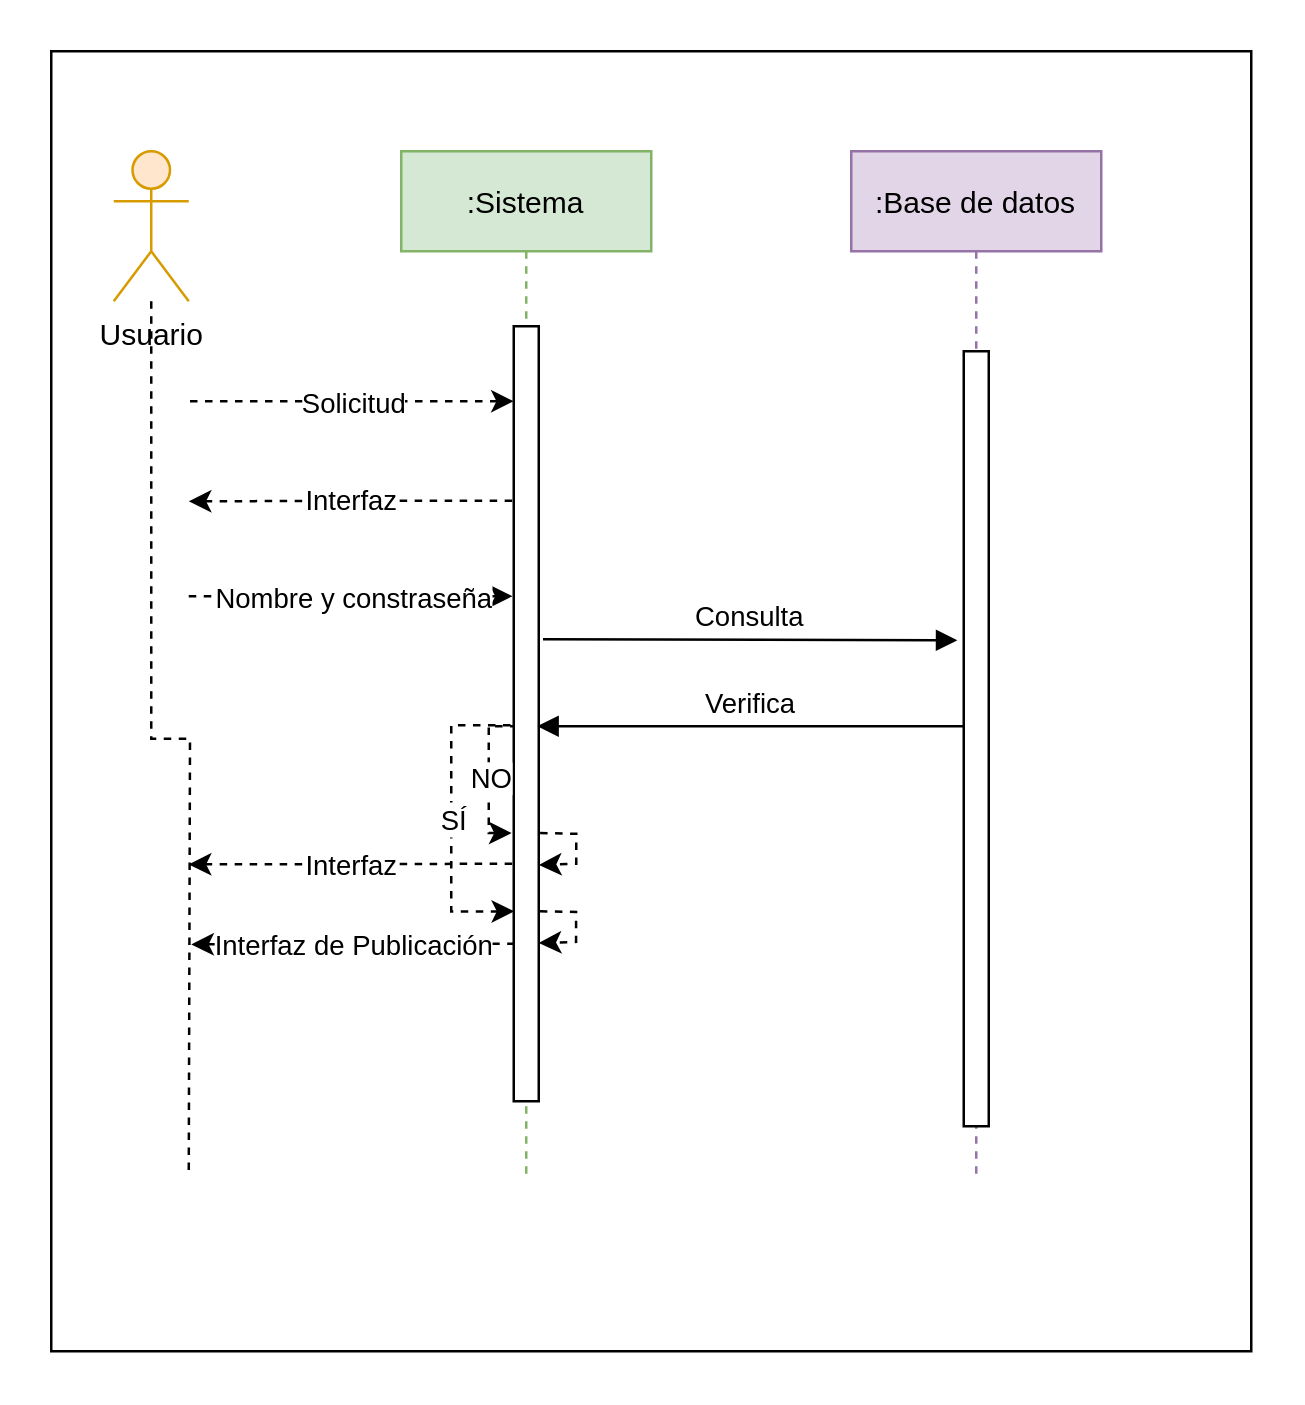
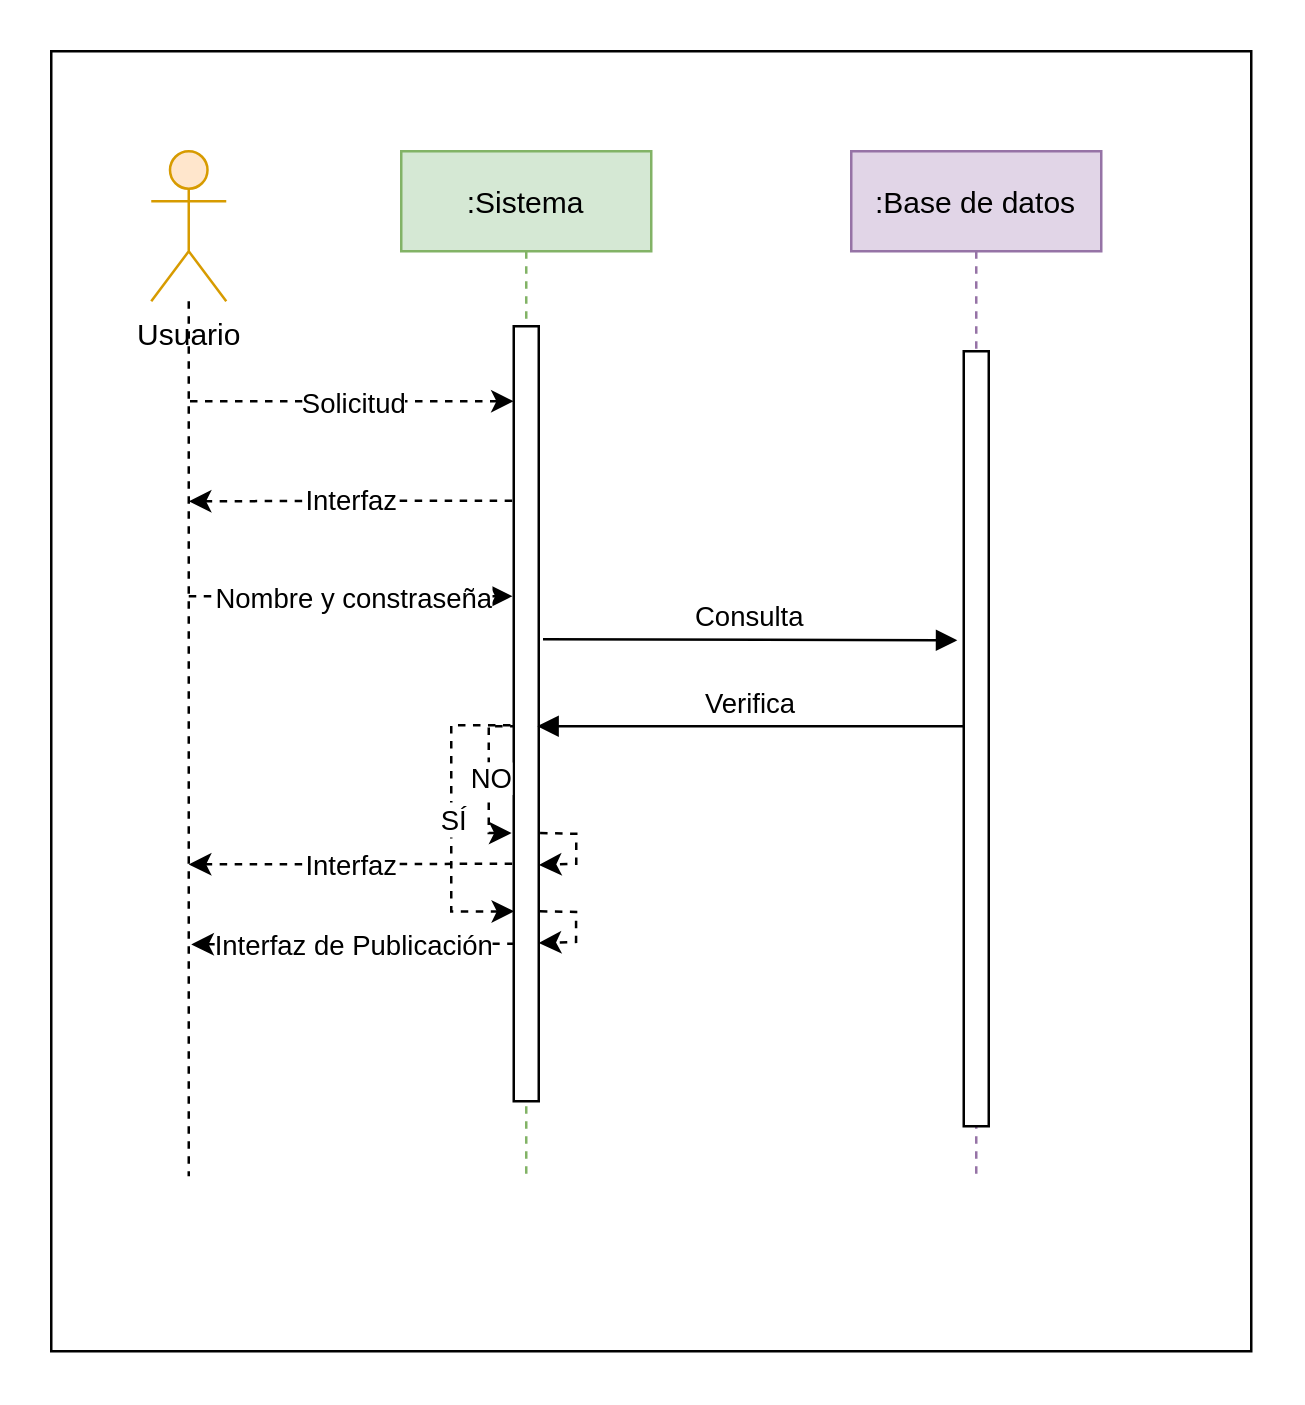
node "Usuario": moved (151, 226) -> (189, 226)
